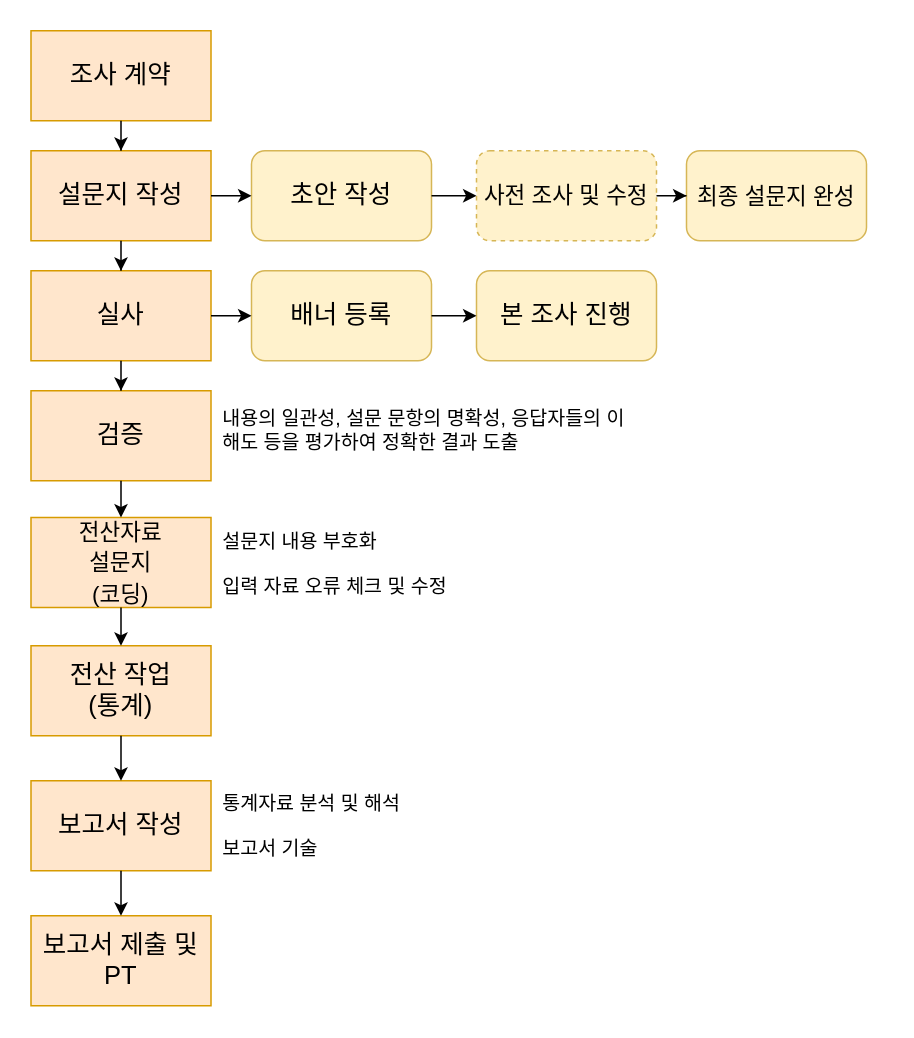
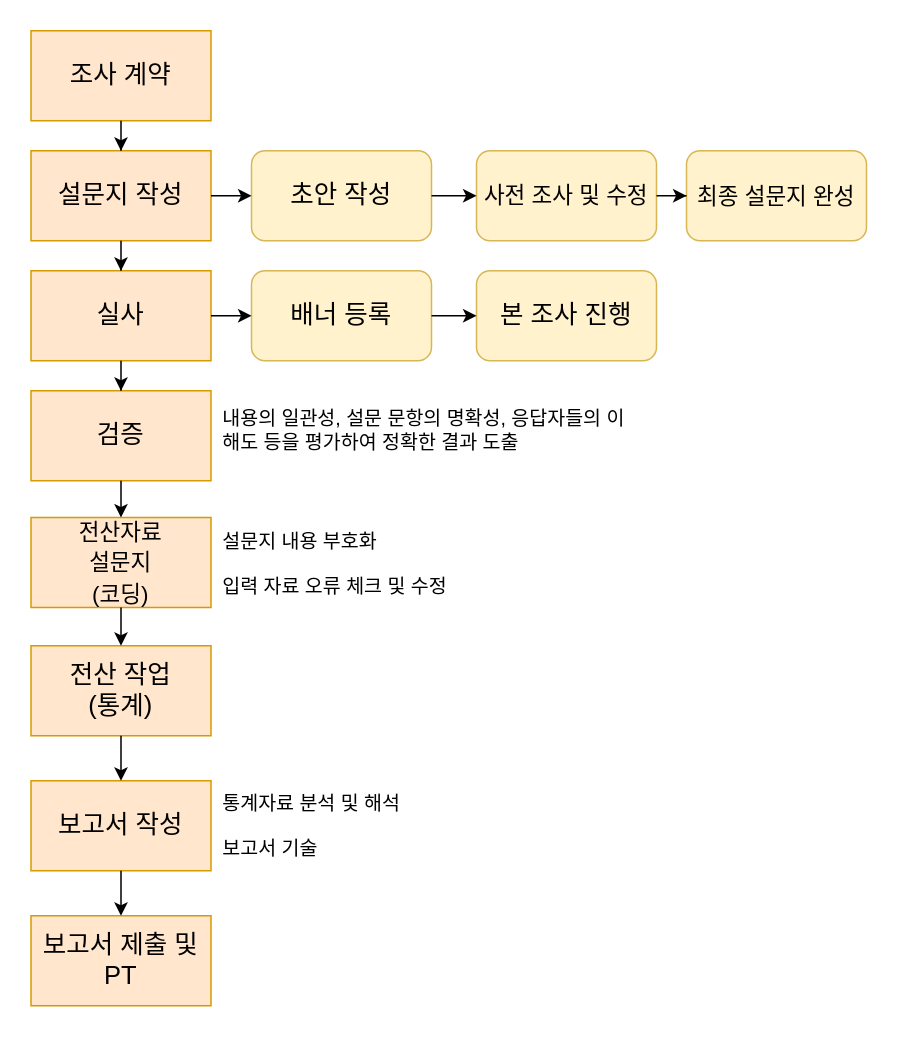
node "사전 조사 및 수정": style dashed -> solid
